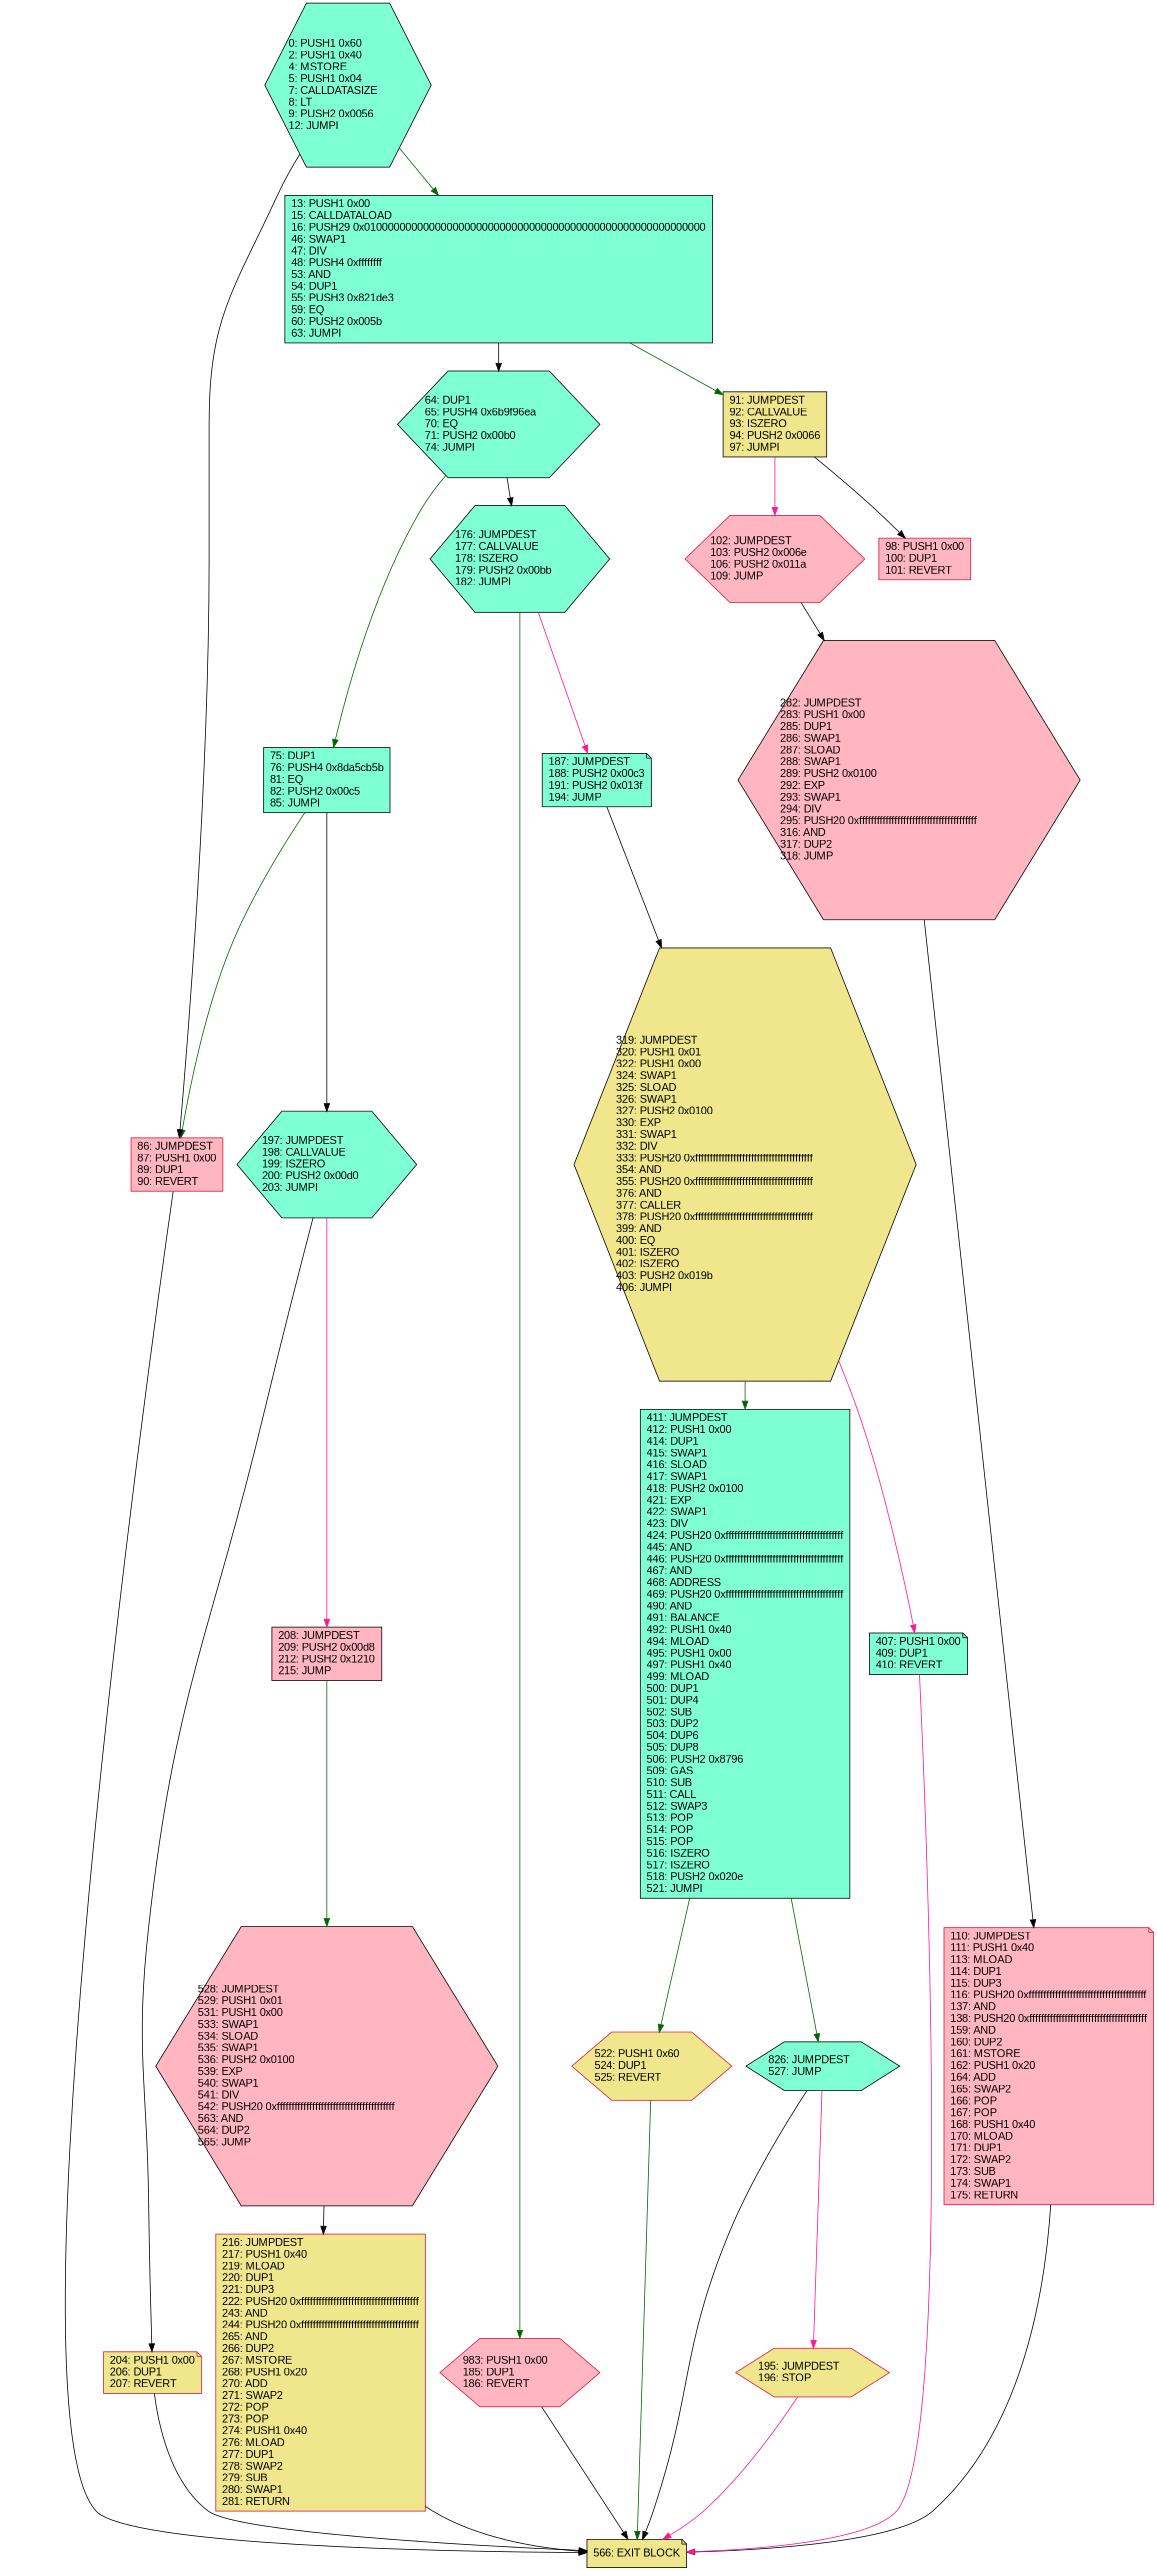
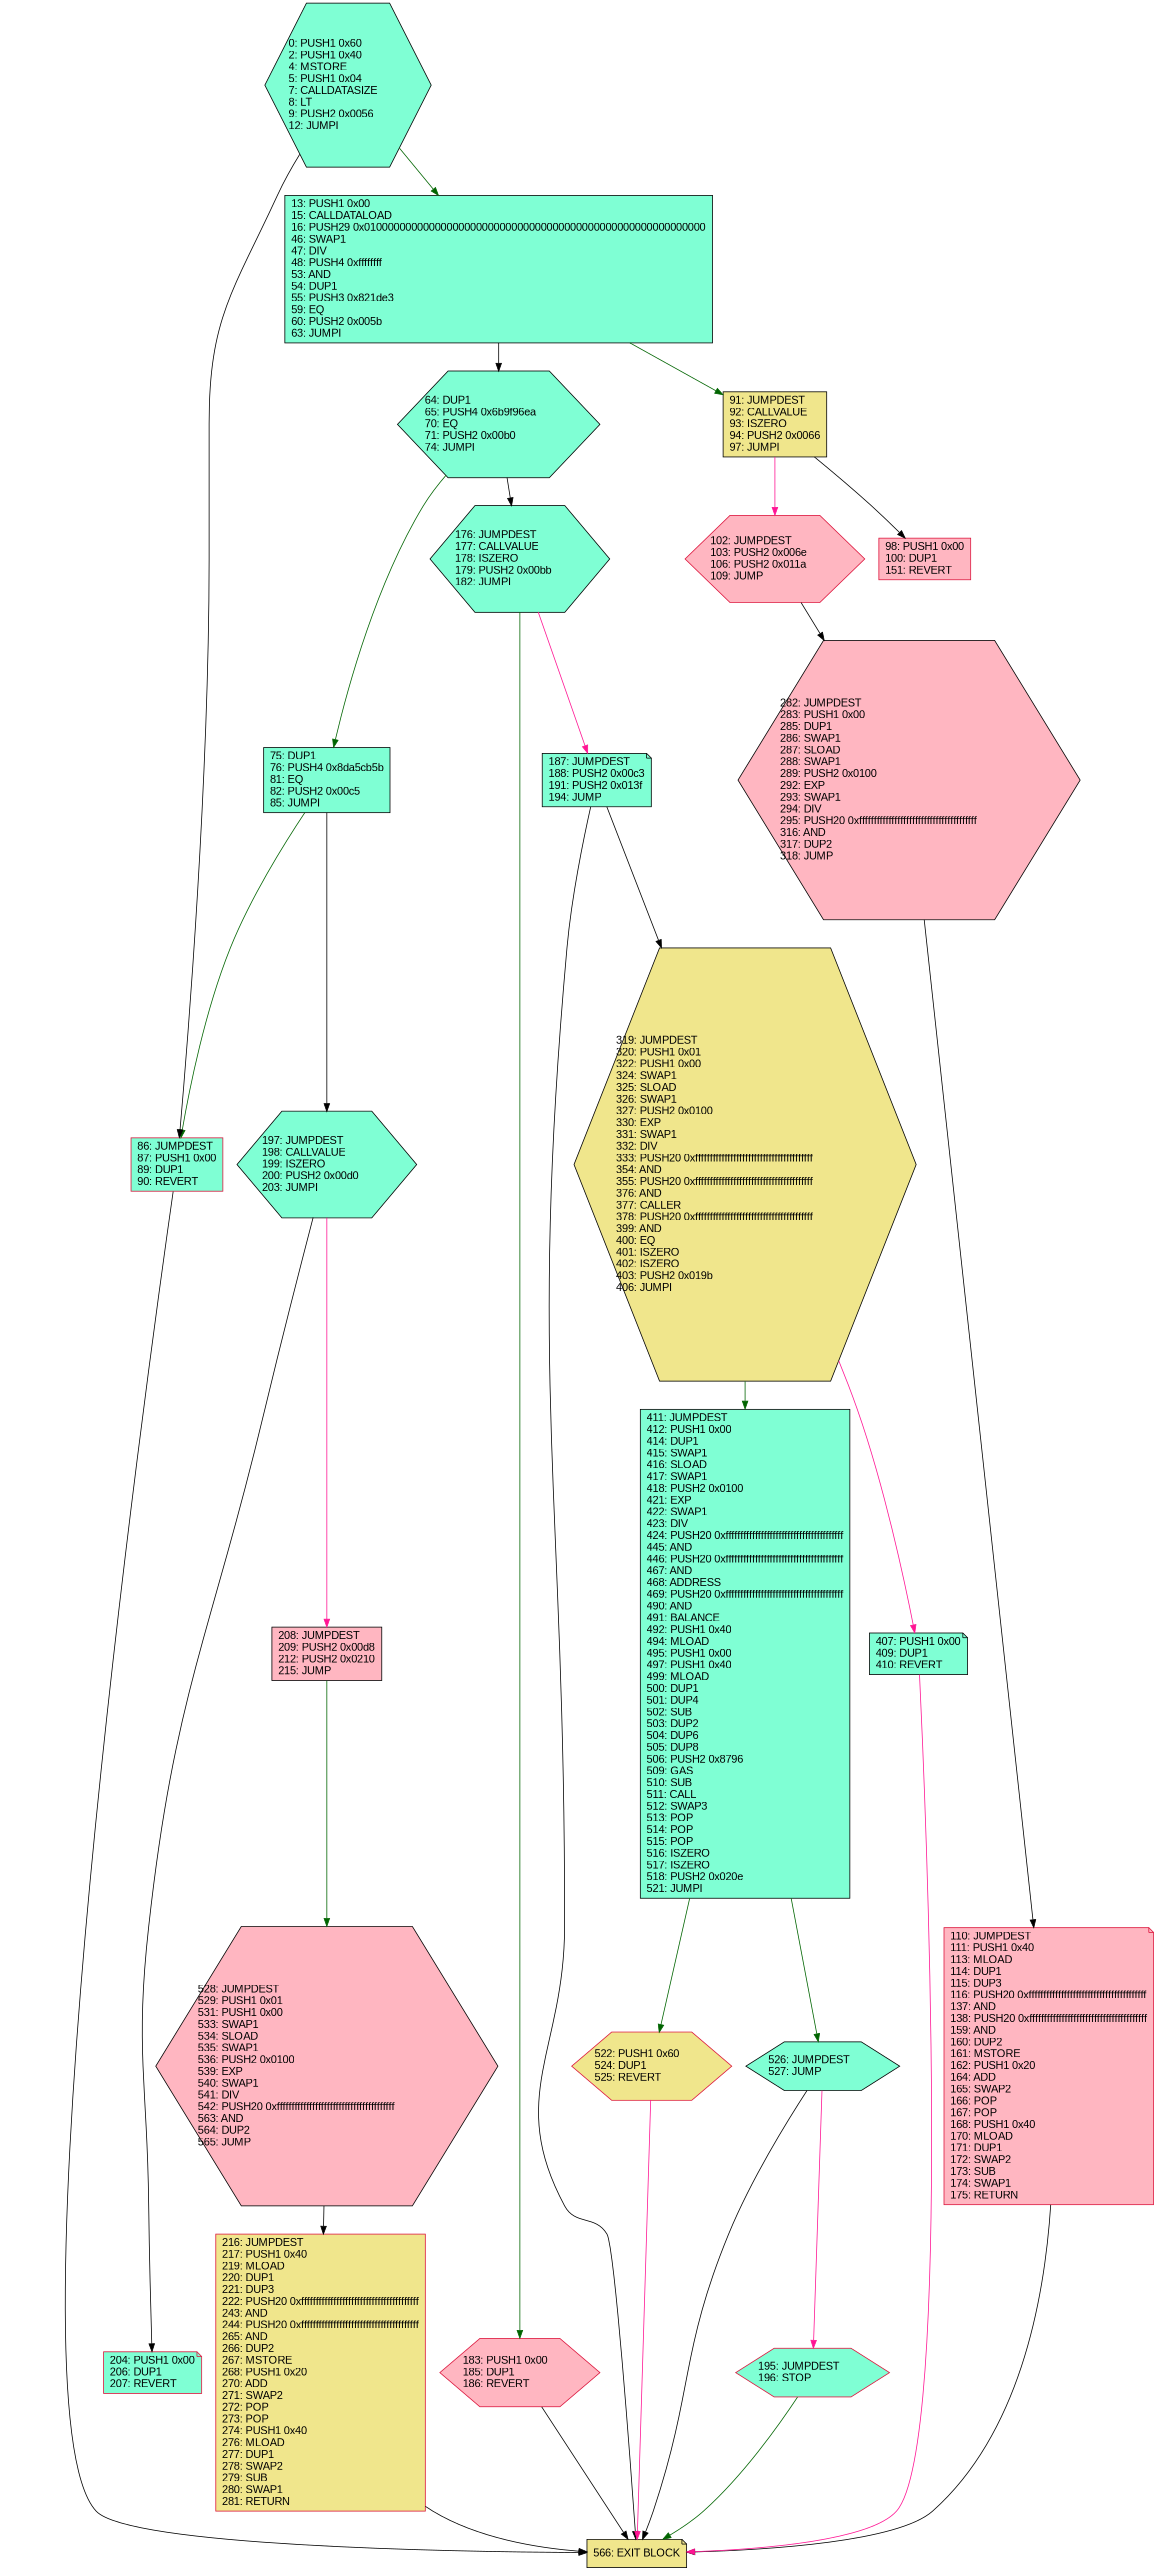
node "98: PUSH1 0x00 100: DUP1 101: REVERT": label "98: PUSH1 0x00 100: DUP1 101: REVERT" -> "98: PUSH1 0x00 100: DUP1 151: REVERT"
node "86: JUMPDEST 87: PUSH1 0x00 89: DUP1 90: REVERT": fillcolor lightpink -> aquamarine
node "208: JUMPDEST 209: PUSH2 0x00d8 212: PUSH2 0x1210 215: JUMP": label "208: JUMPDEST 209: PUSH2 0x00d8 212: PUSH2 0x1210 215: JUMP" -> "208: JUMPDEST 209: PUSH2 0x00d8 212: PUSH2 0x0210 215: JUMP"
node "826: JUMPDEST 527: JUMP": label "826: JUMPDEST 527: JUMP" -> "526: JUMPDEST 527: JUMP"
edge "522: PUSH1 0x60 524: DUP1 525: REVERT" -> "566: EXIT BLOCK": color darkgreen -> deeppink
node "204: PUSH1 0x00 206: DUP1 207: REVERT": fillcolor khaki -> aquamarine
node "983: PUSH1 0x00 185: DUP1 186: REVERT": label "983: PUSH1 0x00 185: DUP1 186: REVERT" -> "183: PUSH1 0x00 185: DUP1 186: REVERT"
node "195: JUMPDEST 196: STOP": fillcolor khaki -> aquamarine
edge "195: JUMPDEST 196: STOP" -> "566: EXIT BLOCK": color deeppink -> darkgreen
edge "204: PUSH1 0x00 206: DUP1 207: REVERT" -> "566: EXIT BLOCK": now "187: JUMPDEST 188: PUSH2 0x00c3 191: PUSH2 0x013f 194: JUMP" -> "566: EXIT BLOCK"
